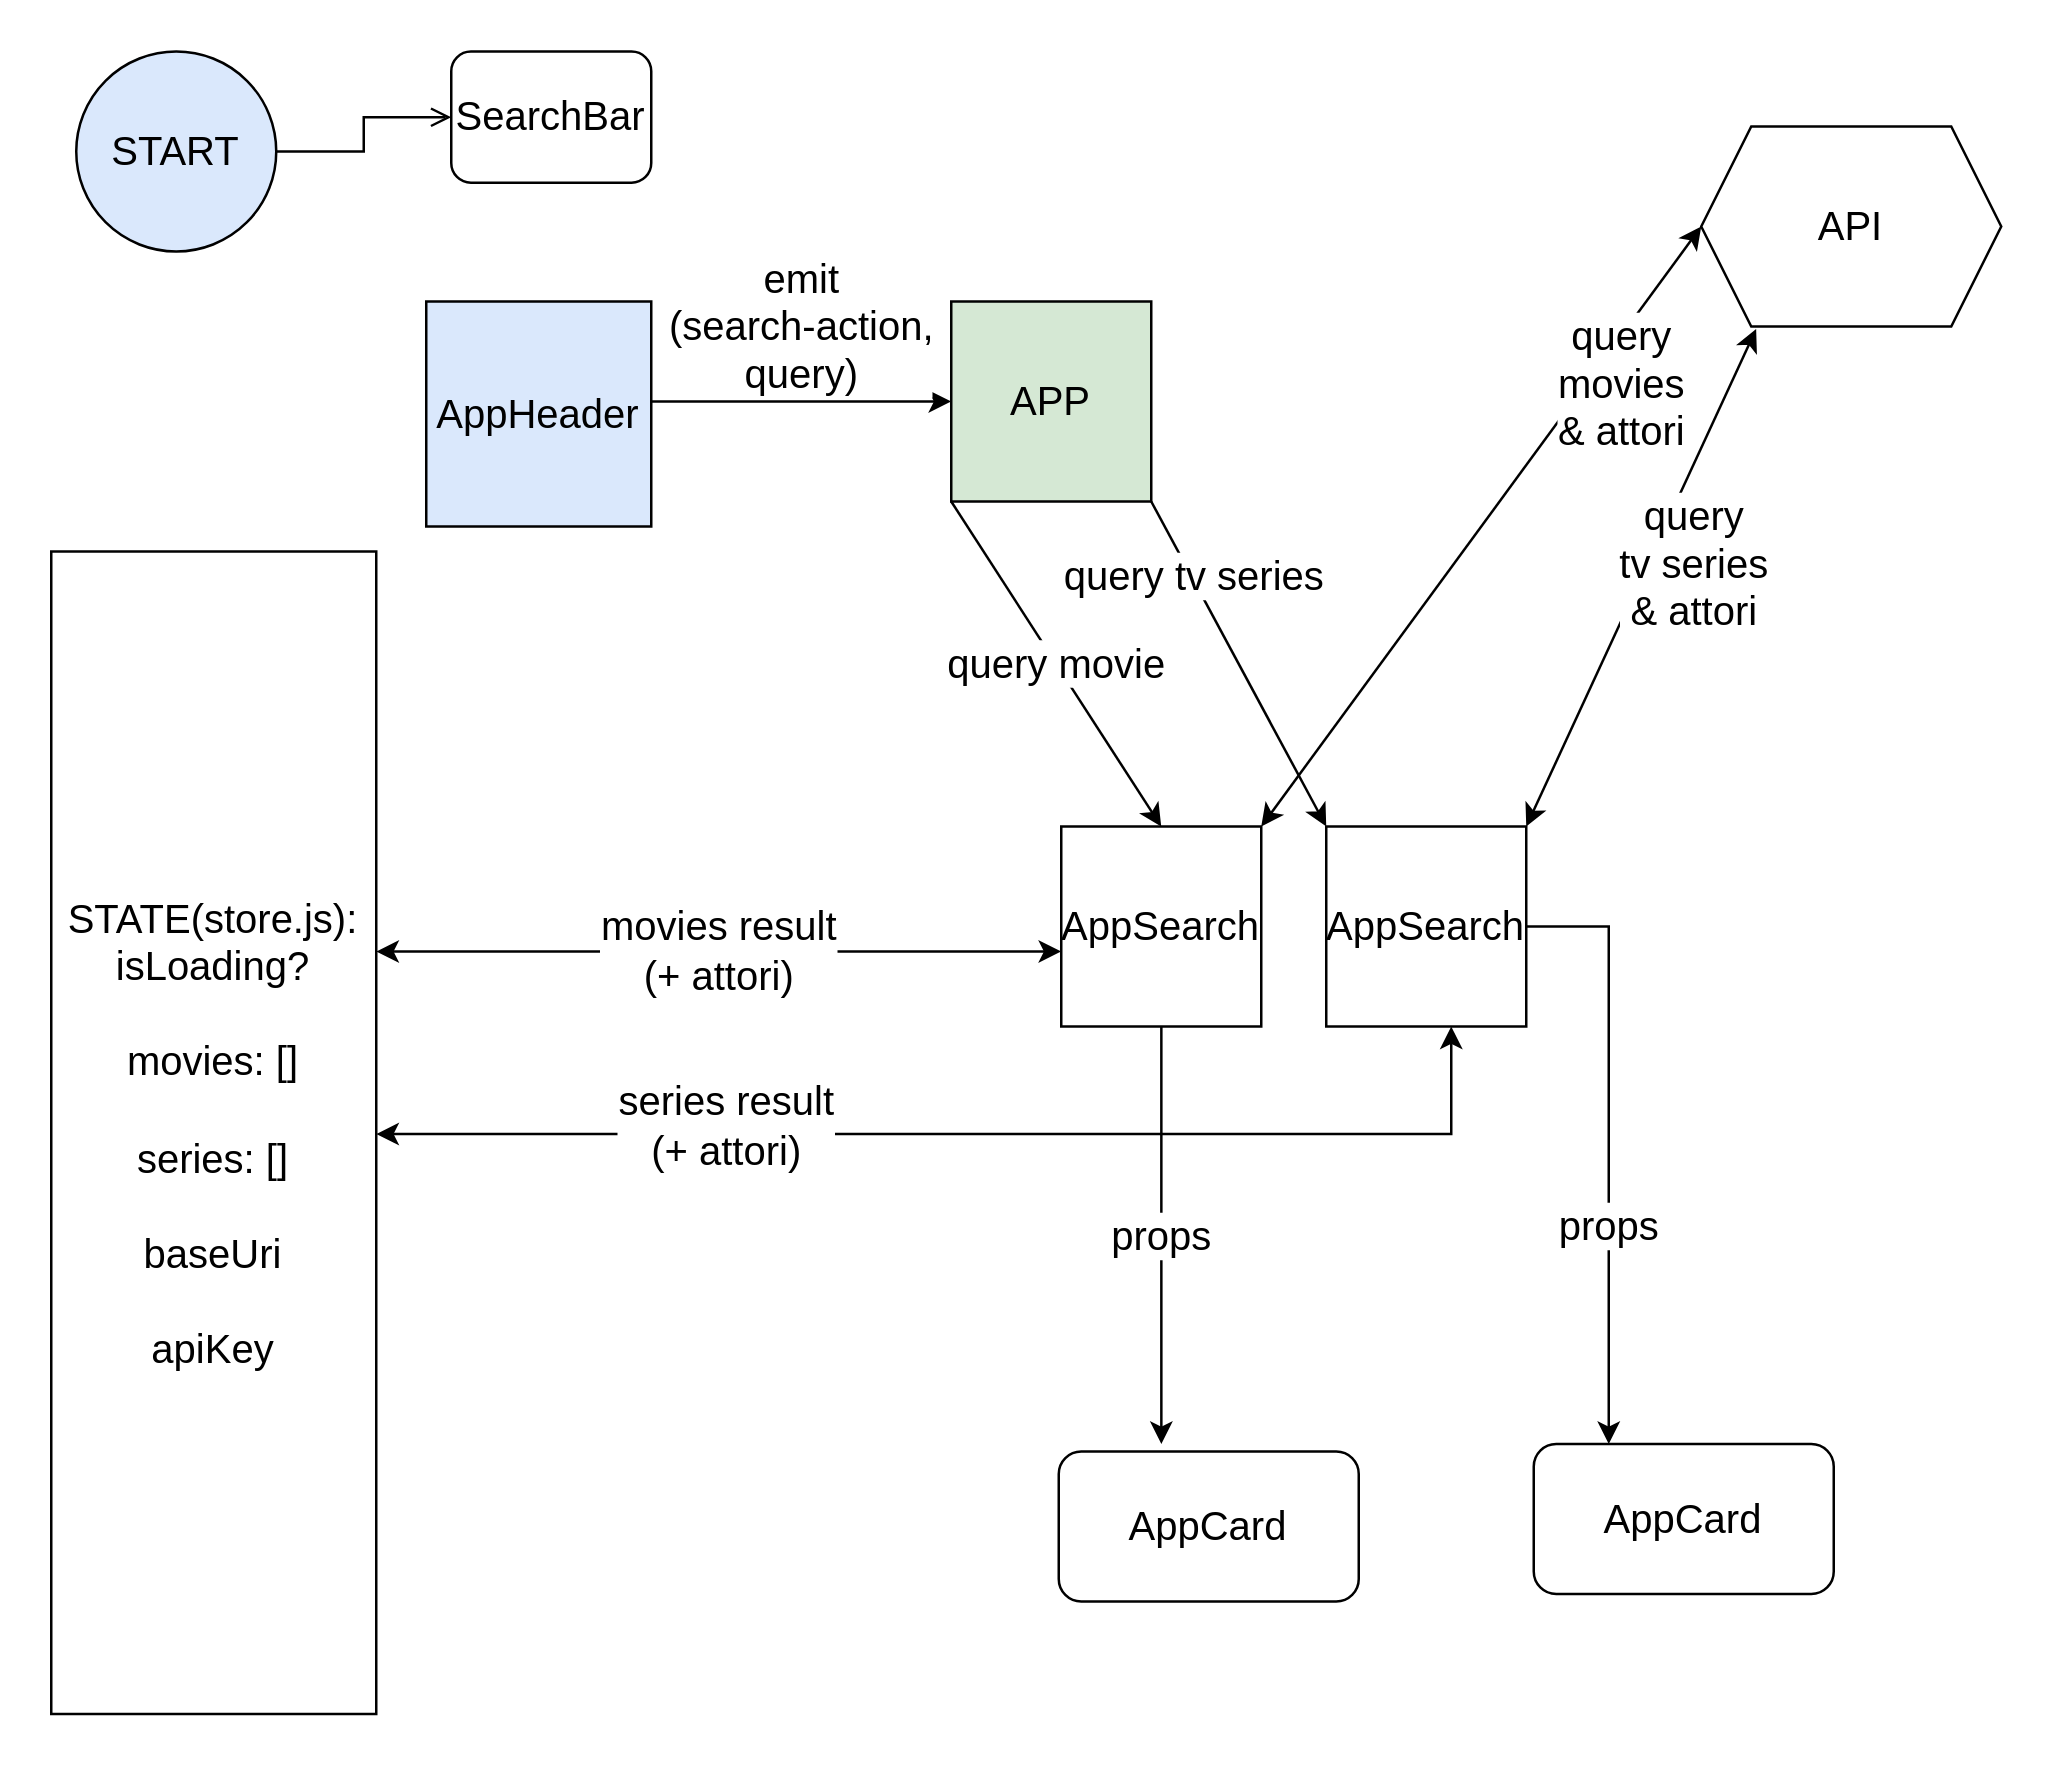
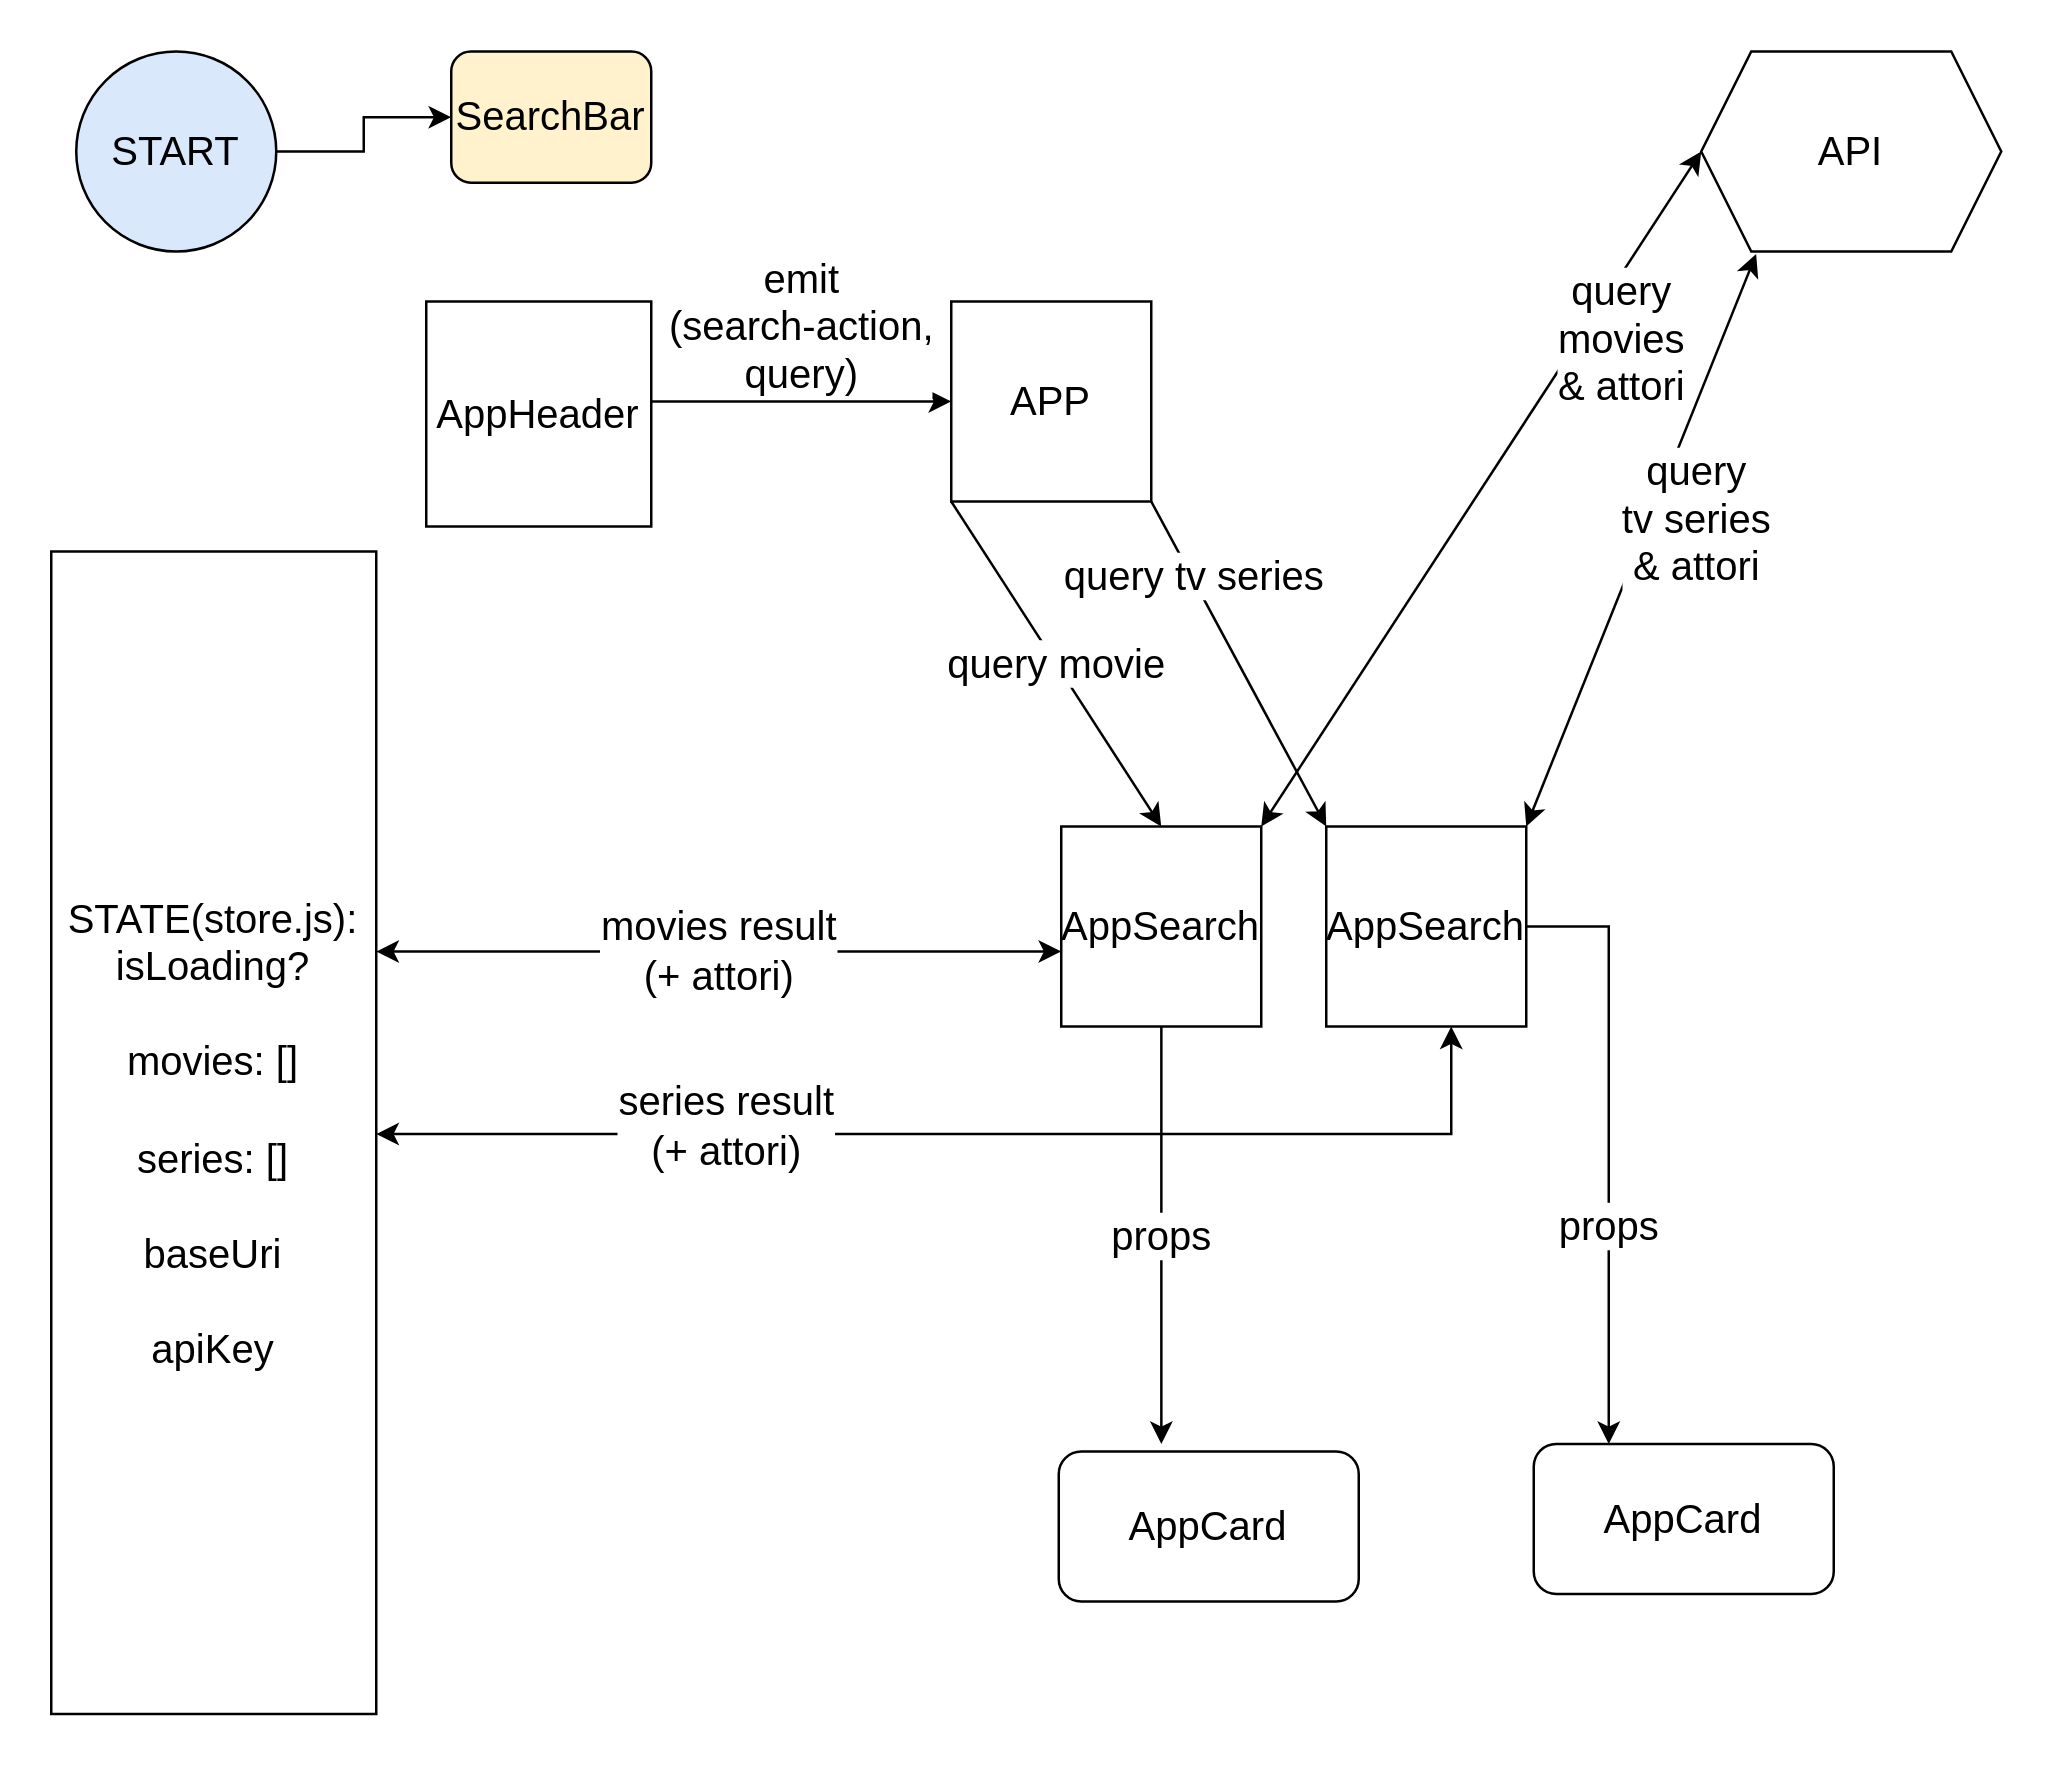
edge "START" -> "SearchBar": arrowhead open -> classic
node "SearchBar": fillcolor #ffffff -> #fff2cc
node "API": moved (1851, 226) -> (1851, 151)
node "APP": fillcolor #d5e8d4 -> #ffffff
node "AppHeader": fillcolor #dae8fc -> #ffffff
